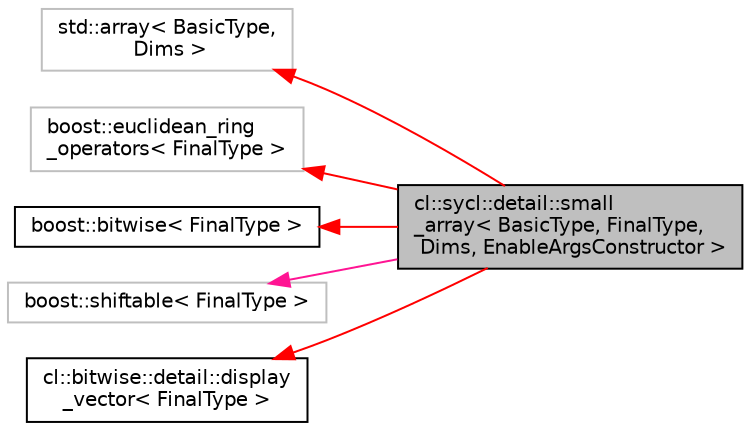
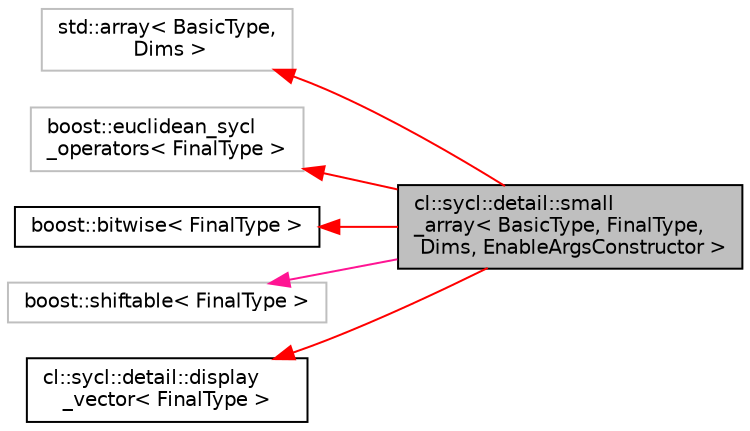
node "boost::euclidean_ring _operators< FinalType >": label "boost::euclidean_ring _operators< FinalType >" -> "boost::euclidean_sycl _operators< FinalType >"
node "cl::bitwise::detail::display _vector< FinalType >": label "cl::bitwise::detail::display _vector< FinalType >" -> "cl::sycl::detail::display _vector< FinalType >"
